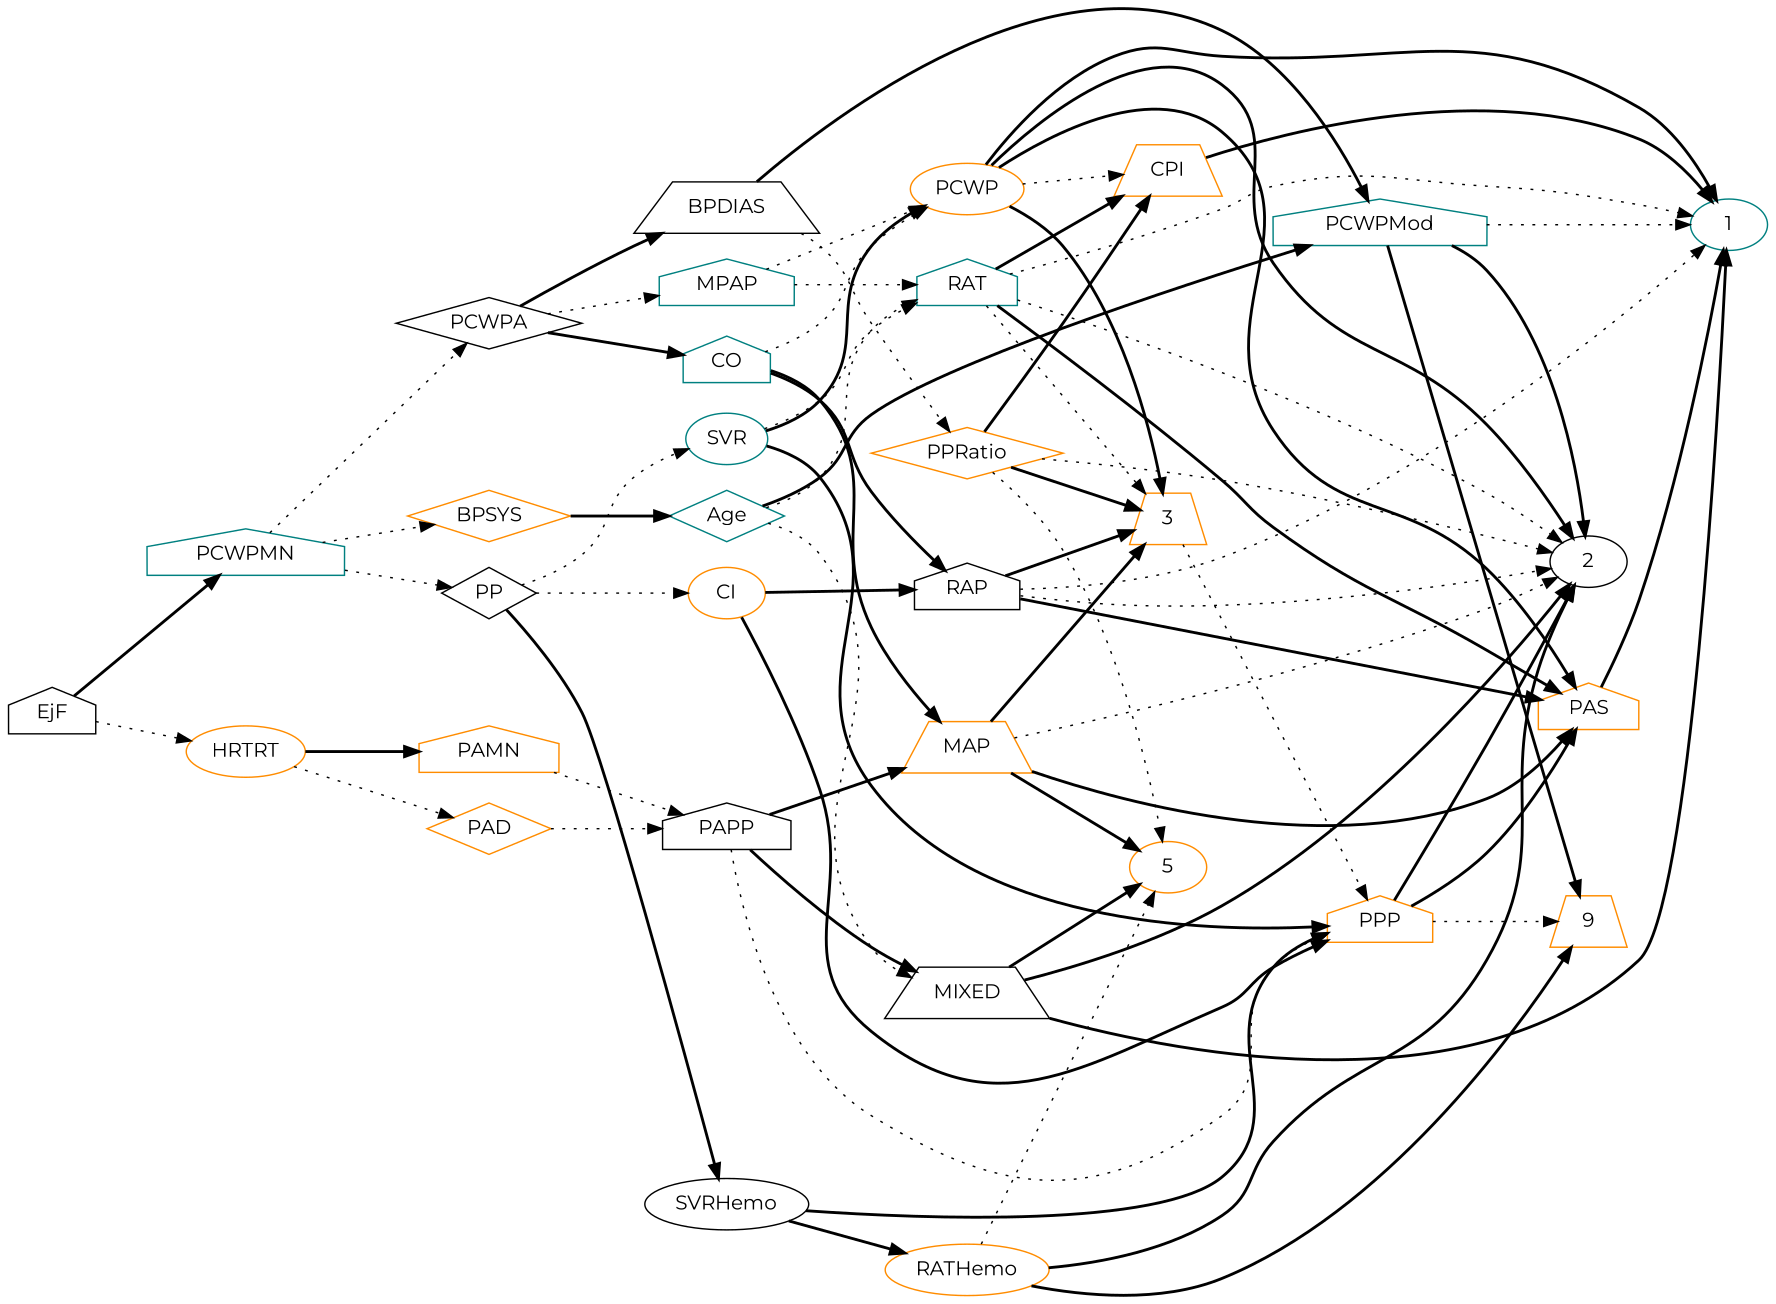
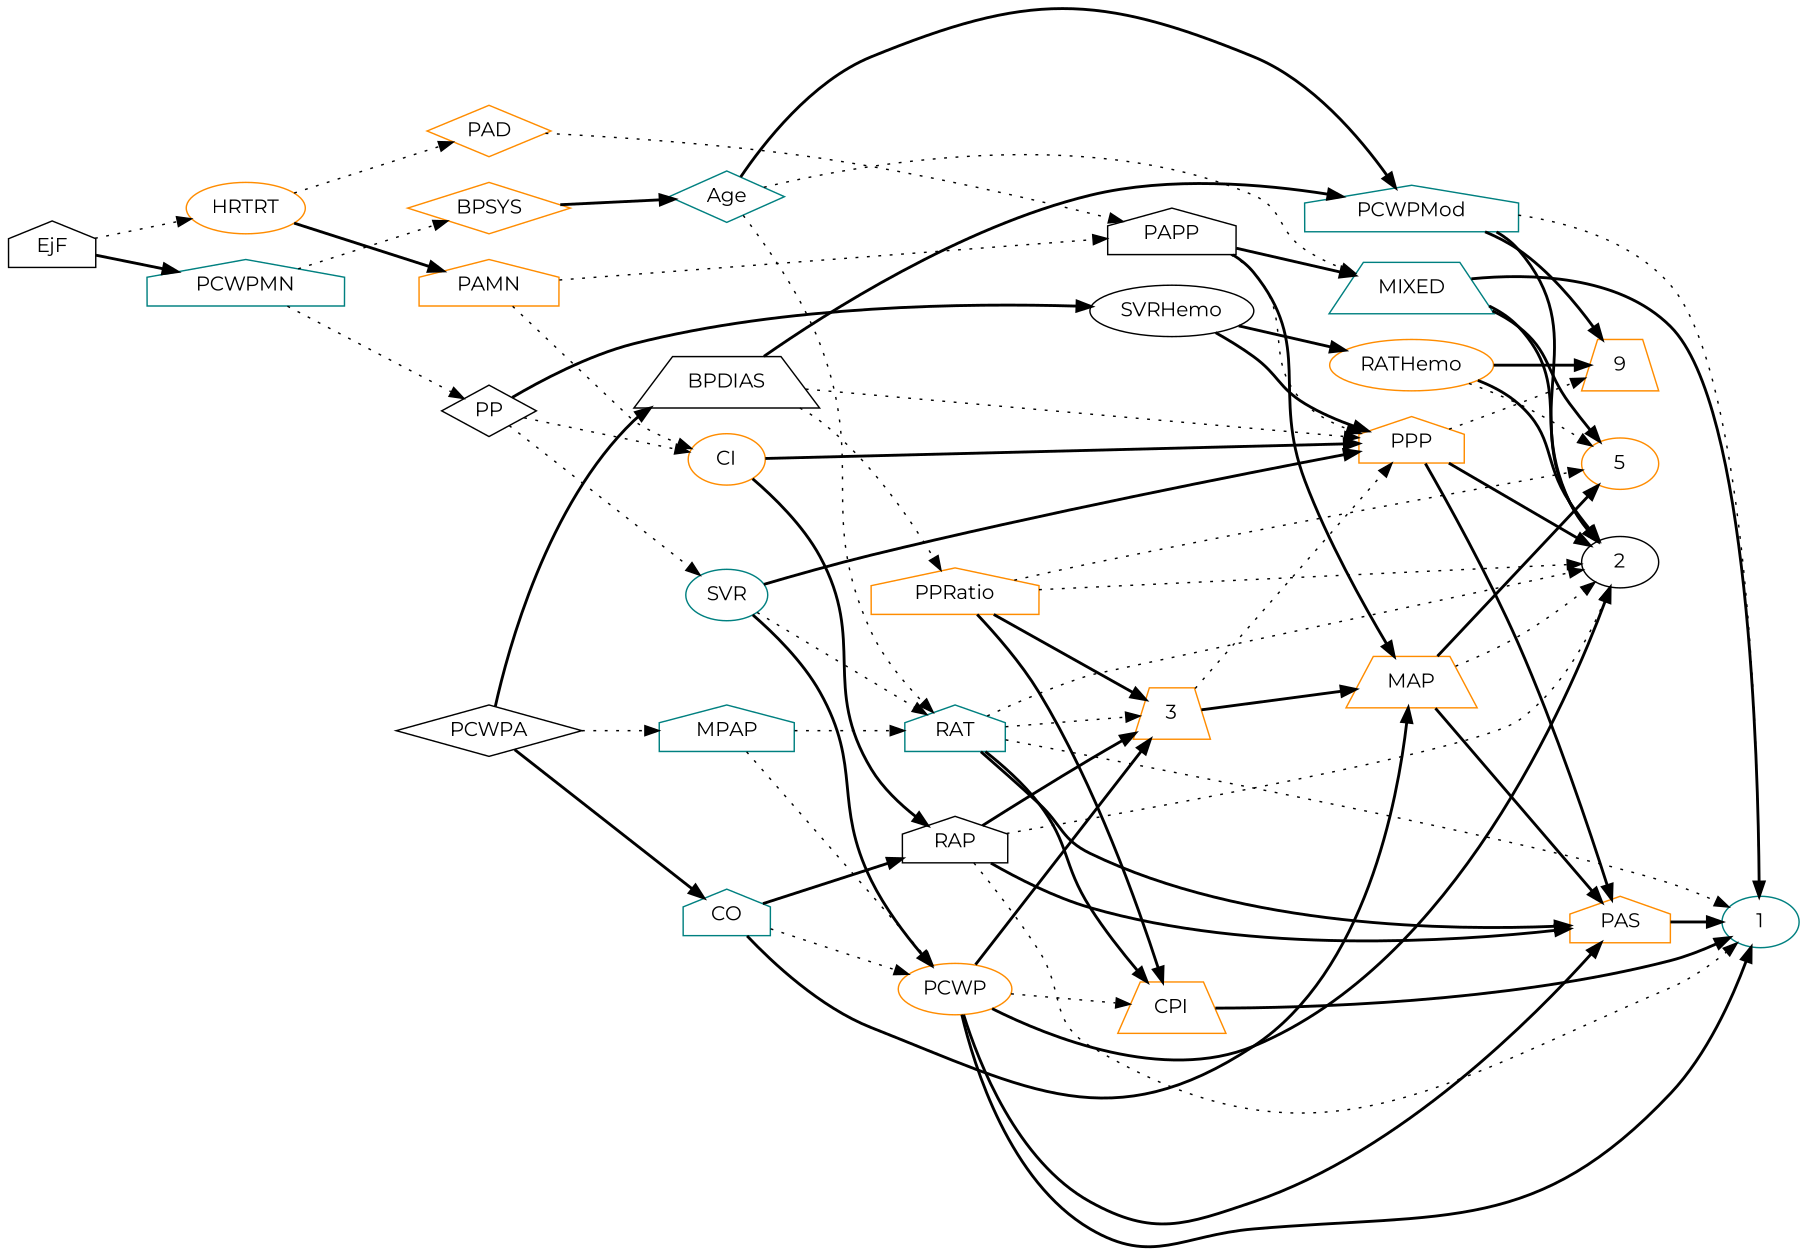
edge "PAMN" -> "CI": added
edge "BPDIAS" -> "PPP": added
edge "PCWPMN" -> "PCWPA": removed
node "PPRatio": shape diamond -> house
edge "MAP" -> "3": reversed
node "MIXED": color black -> teal
